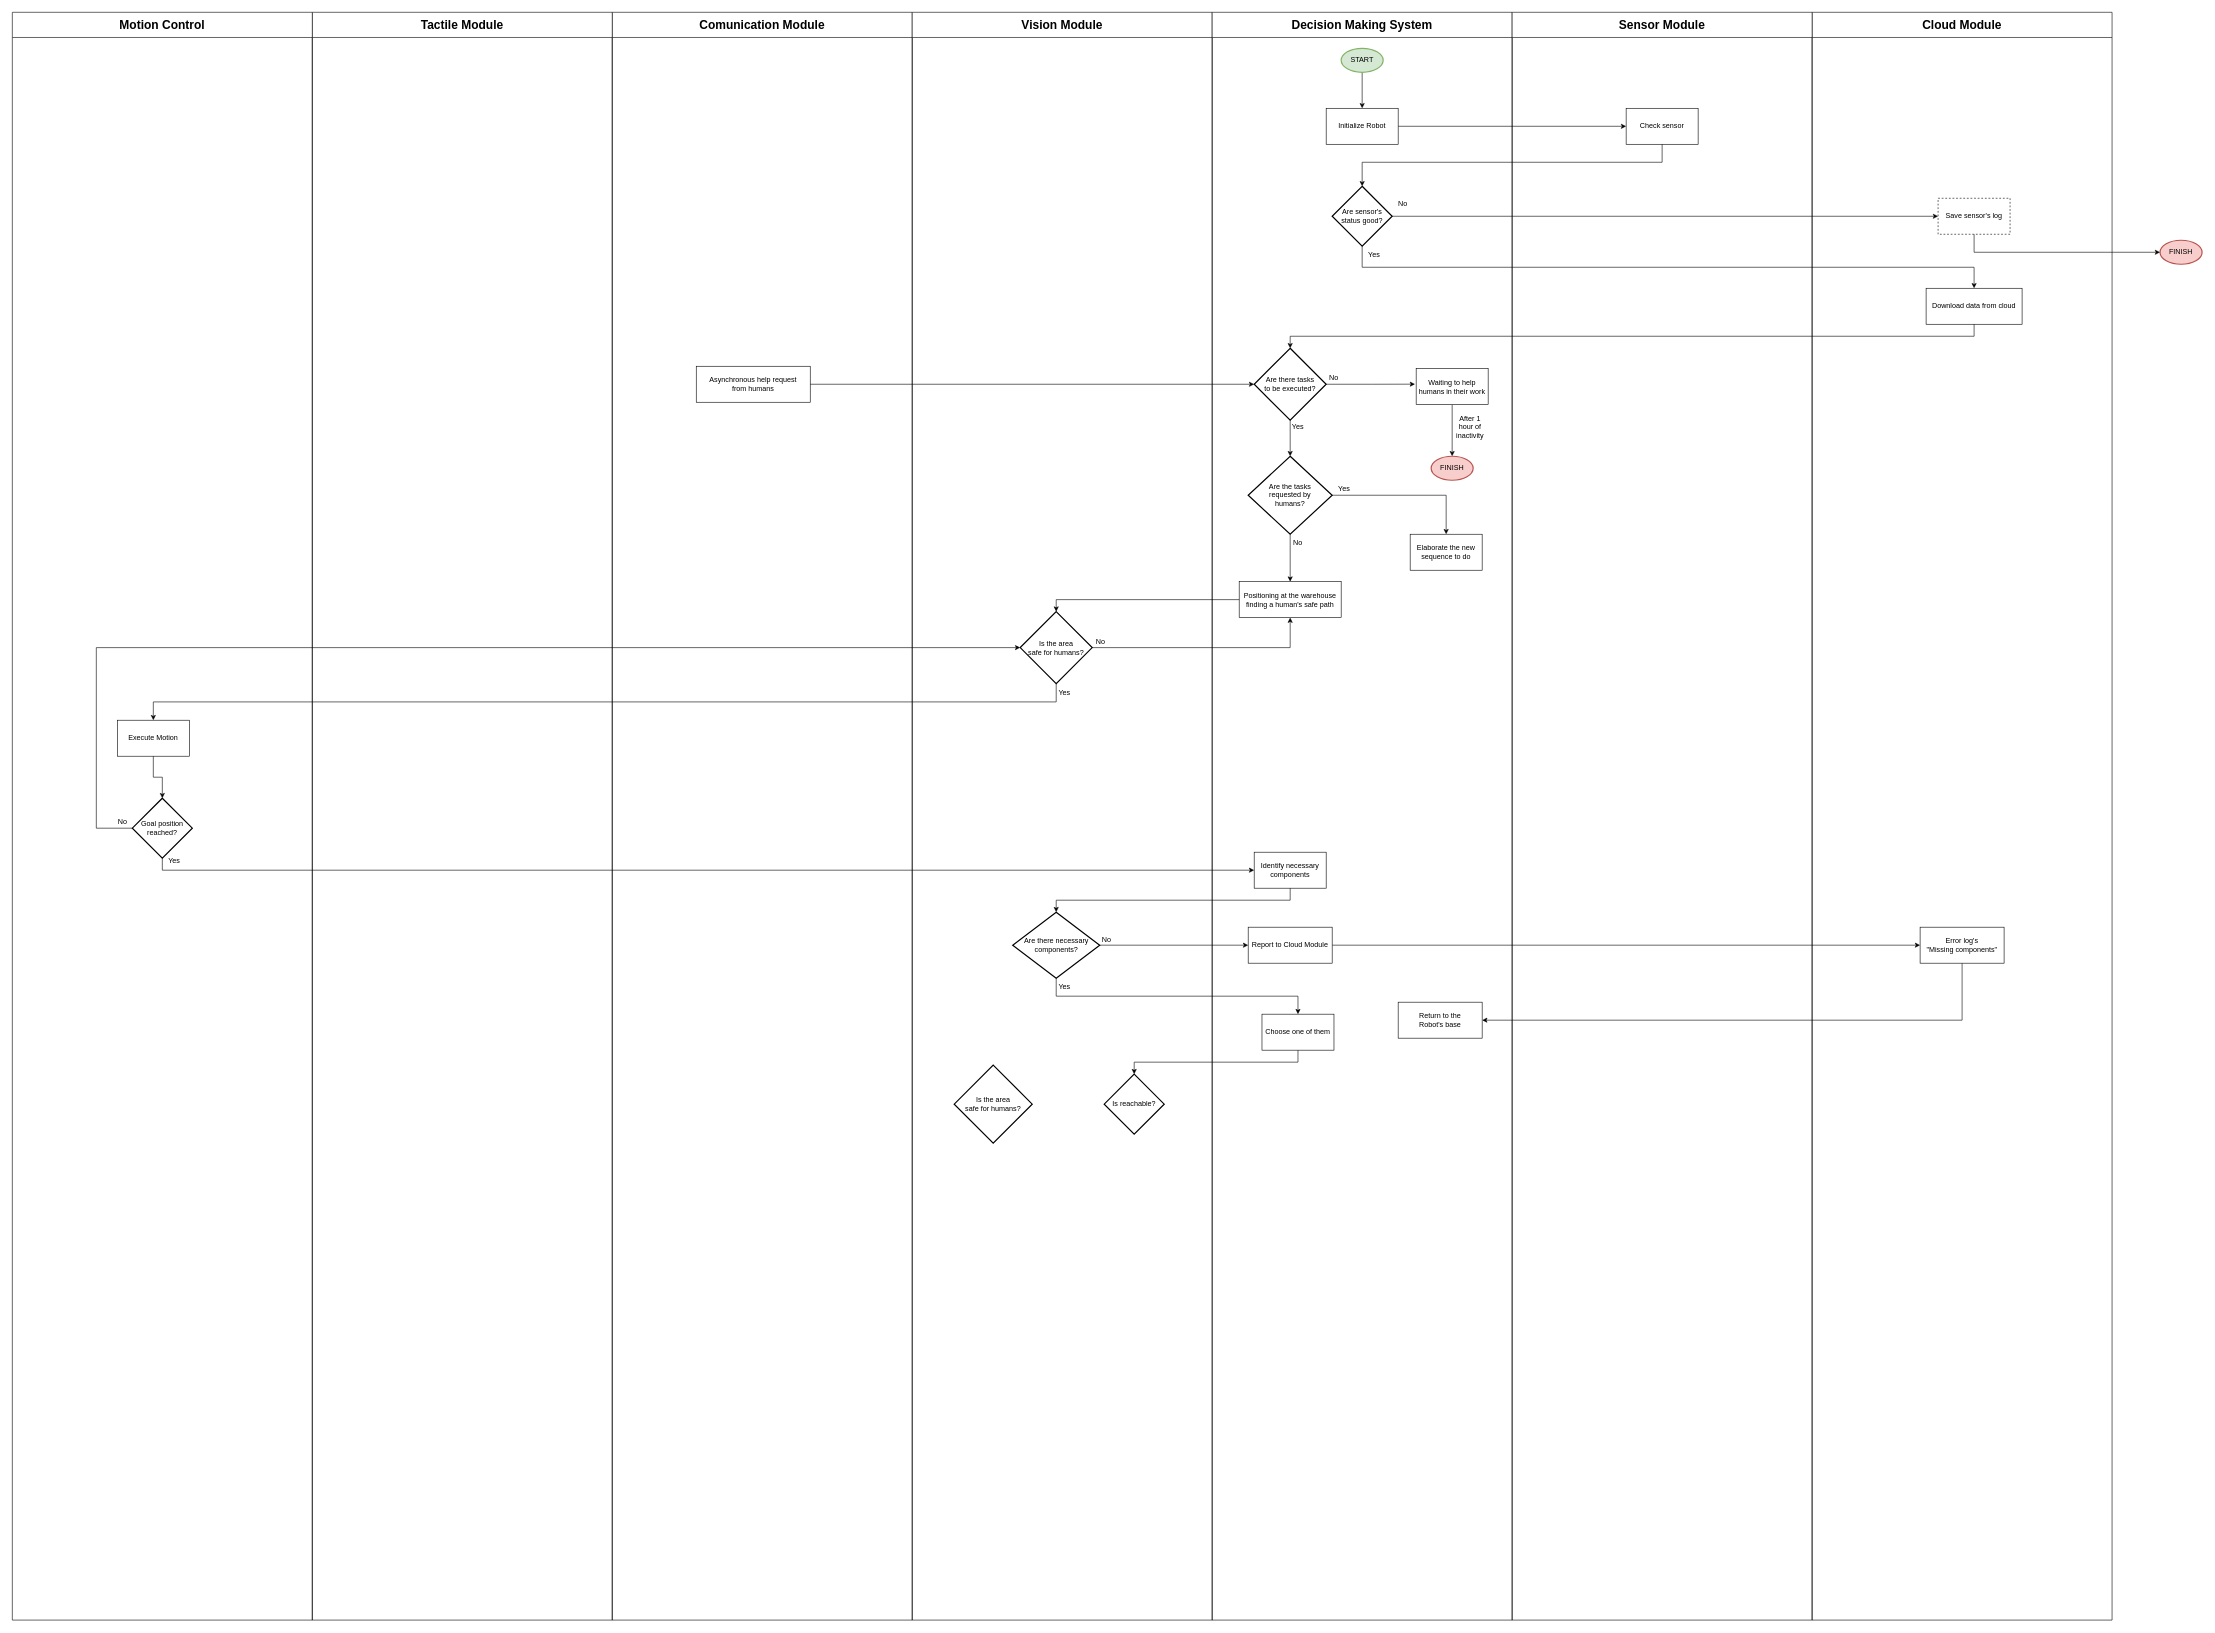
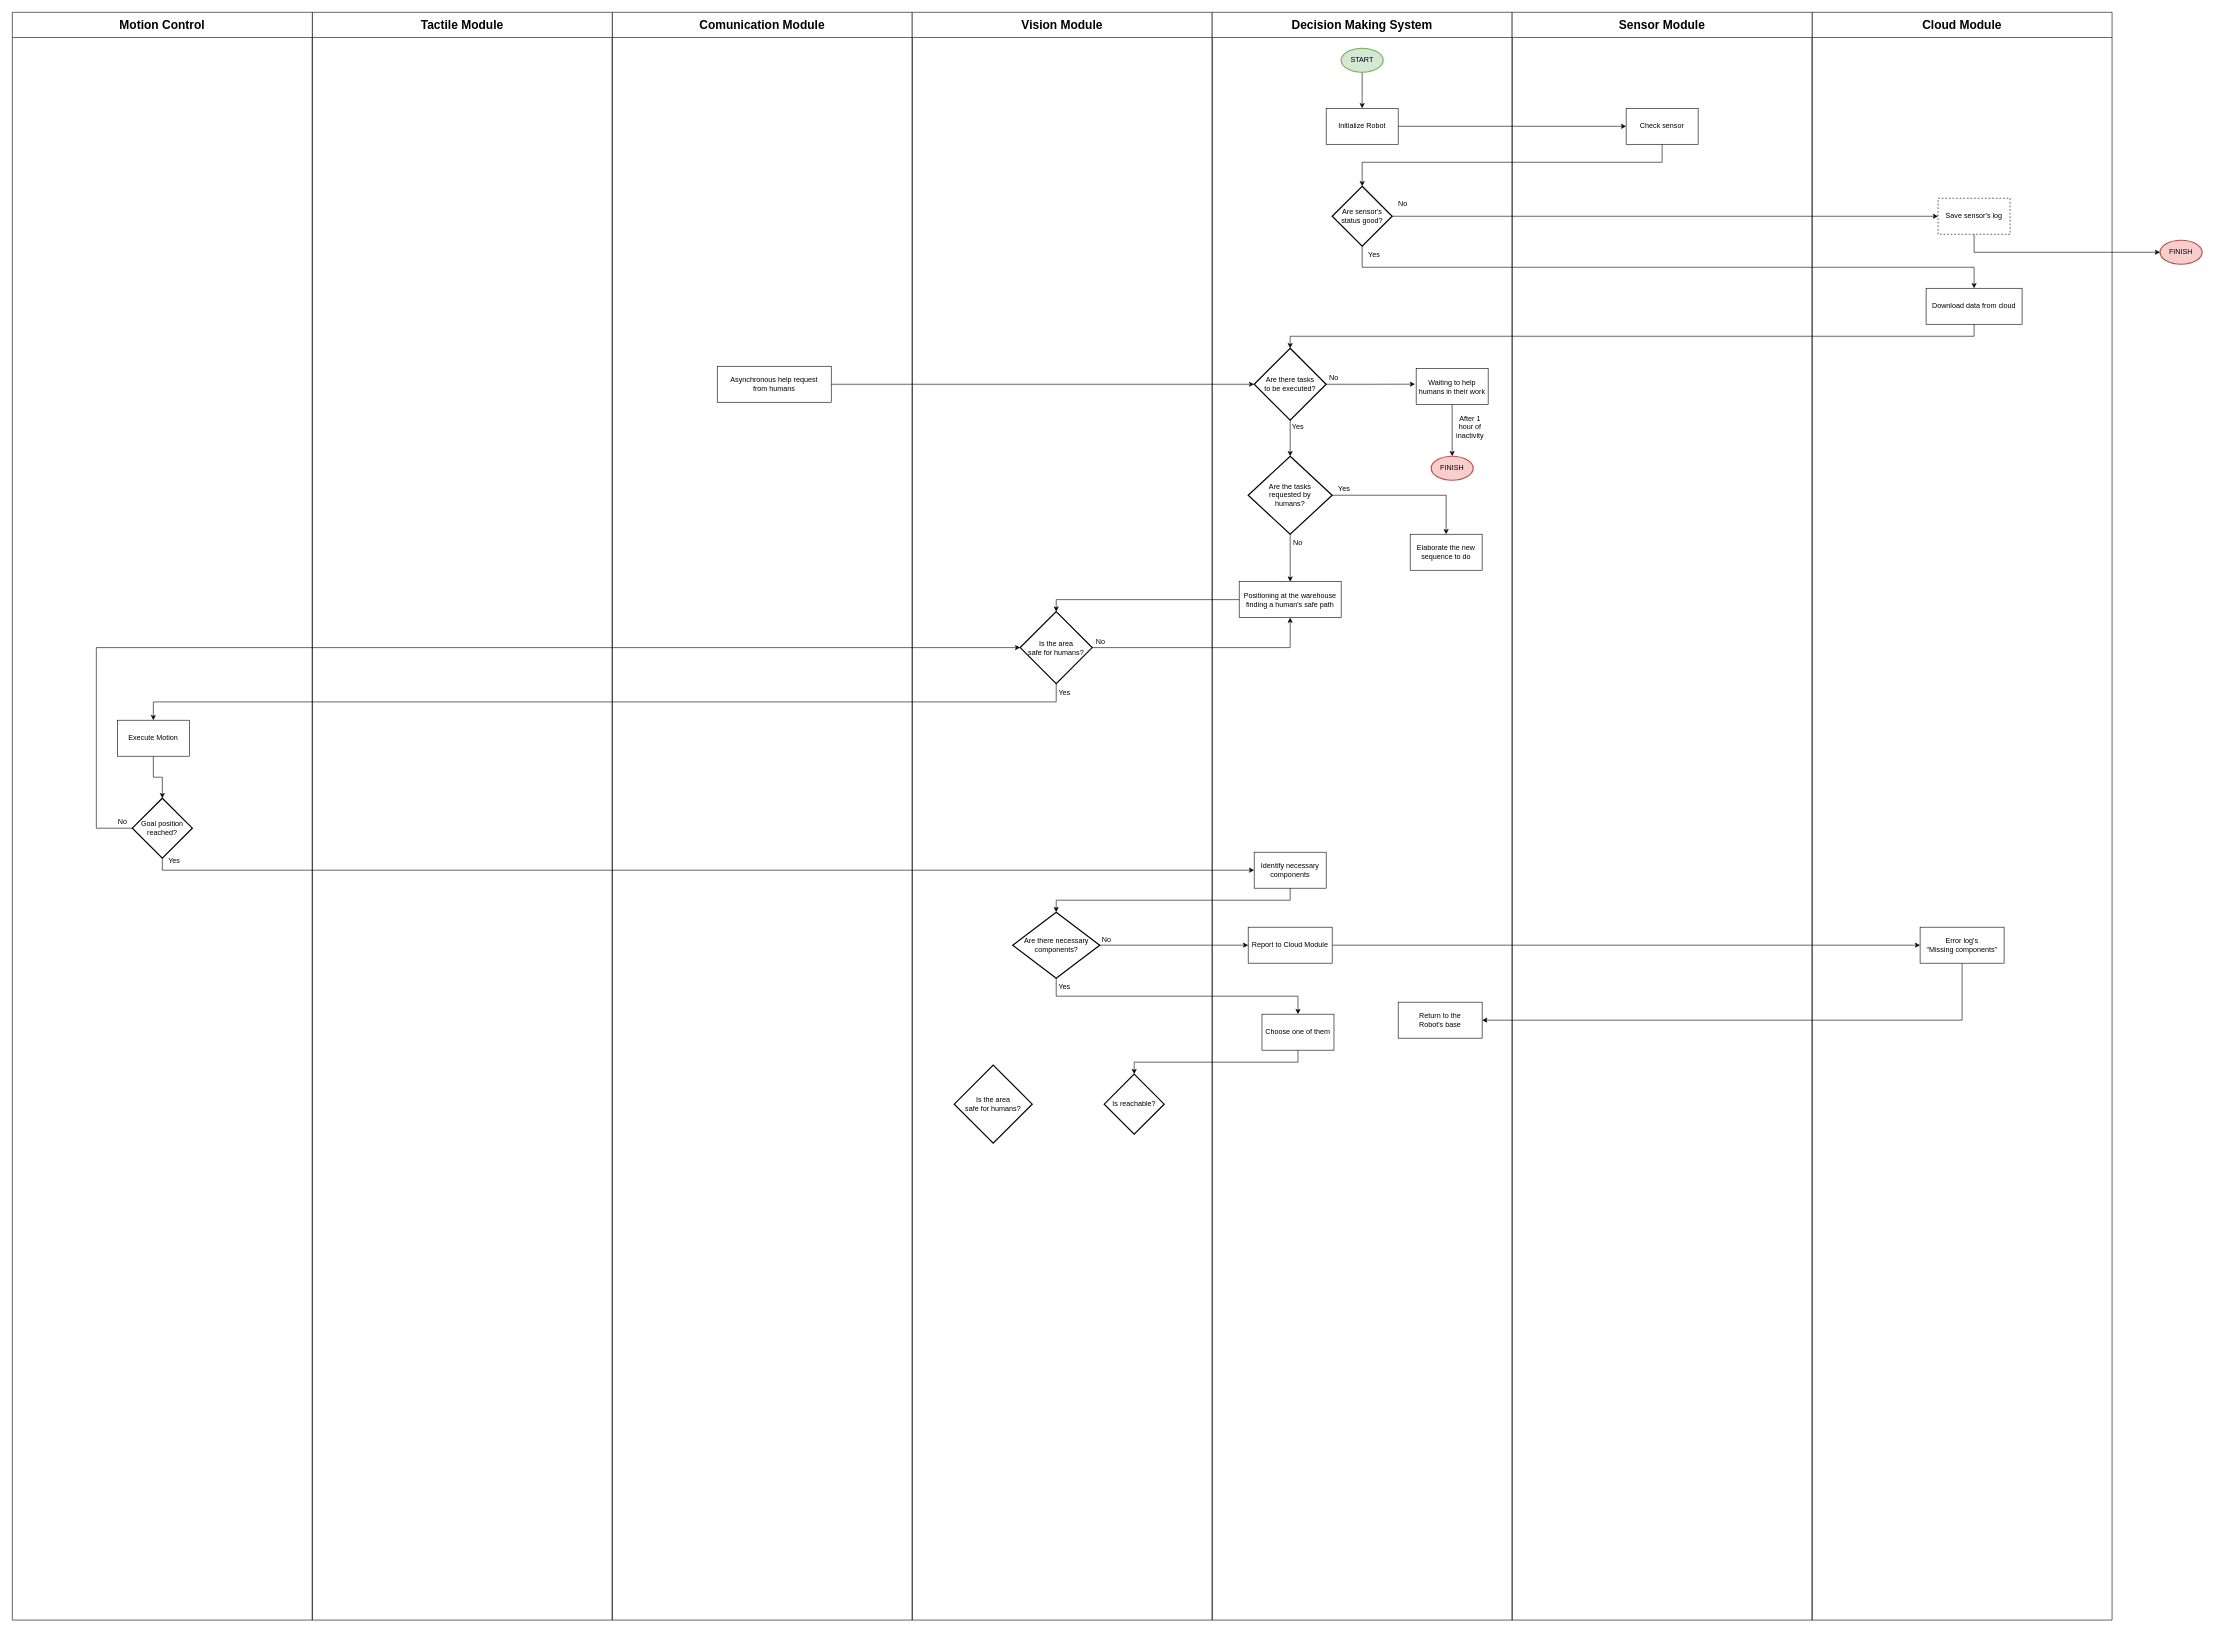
node "Asynchronous help request from humans": moved (753, 384) -> (774, 384)
